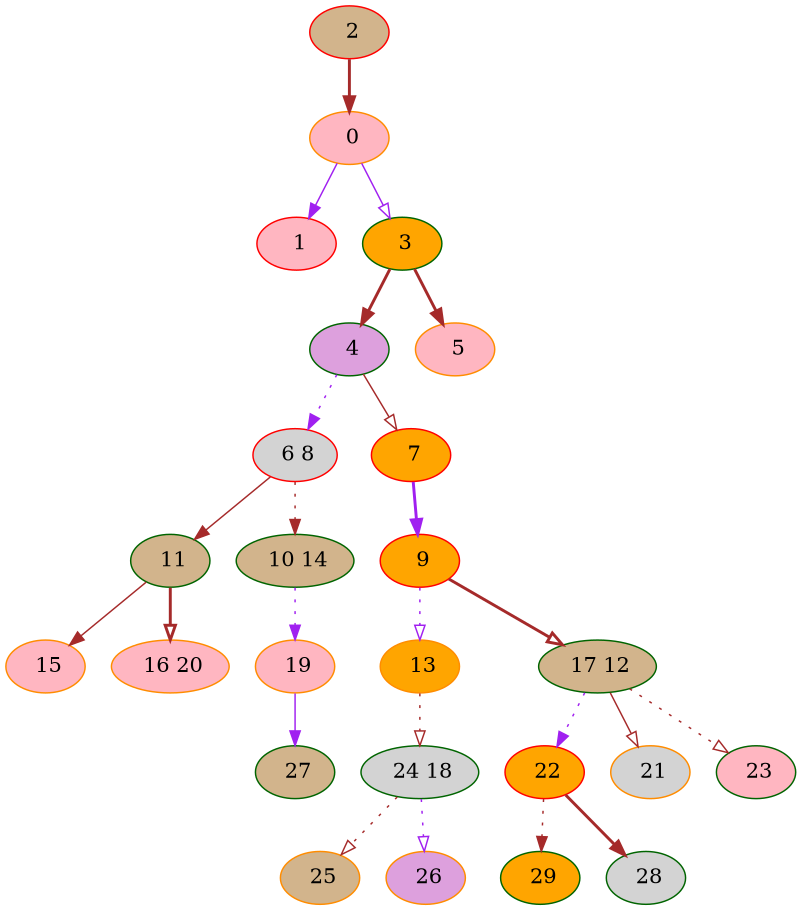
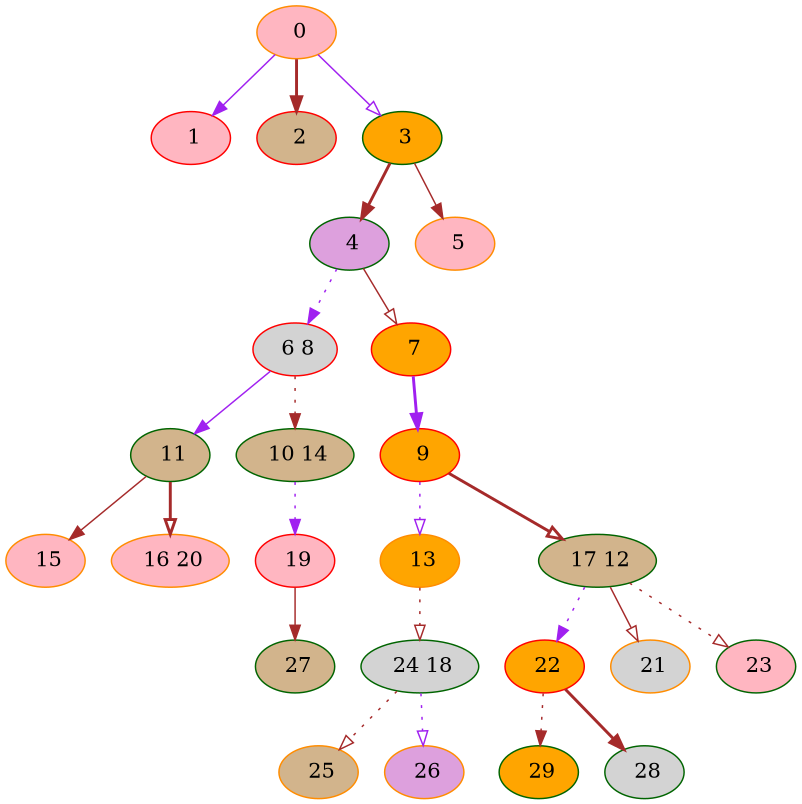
edge "2" -> "0": reversed
edge "3" -> "5": style bold -> solid
edge "6 8" -> "11": color brown -> purple
node "19": color darkorange -> red
edge "19" -> "27": color purple -> brown
